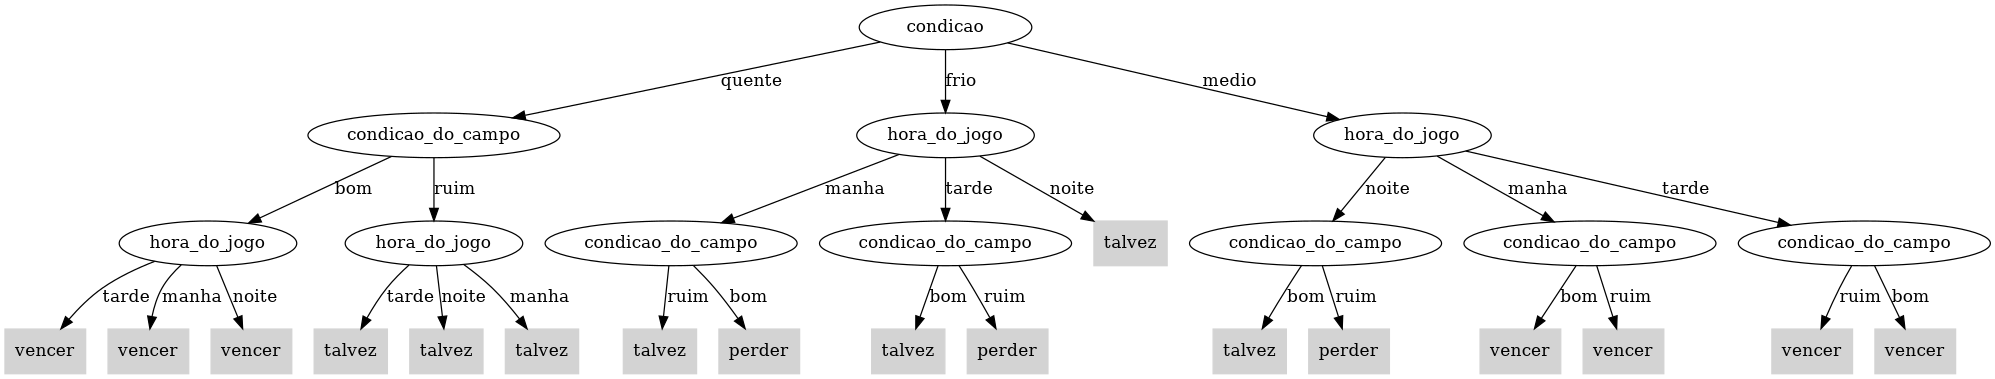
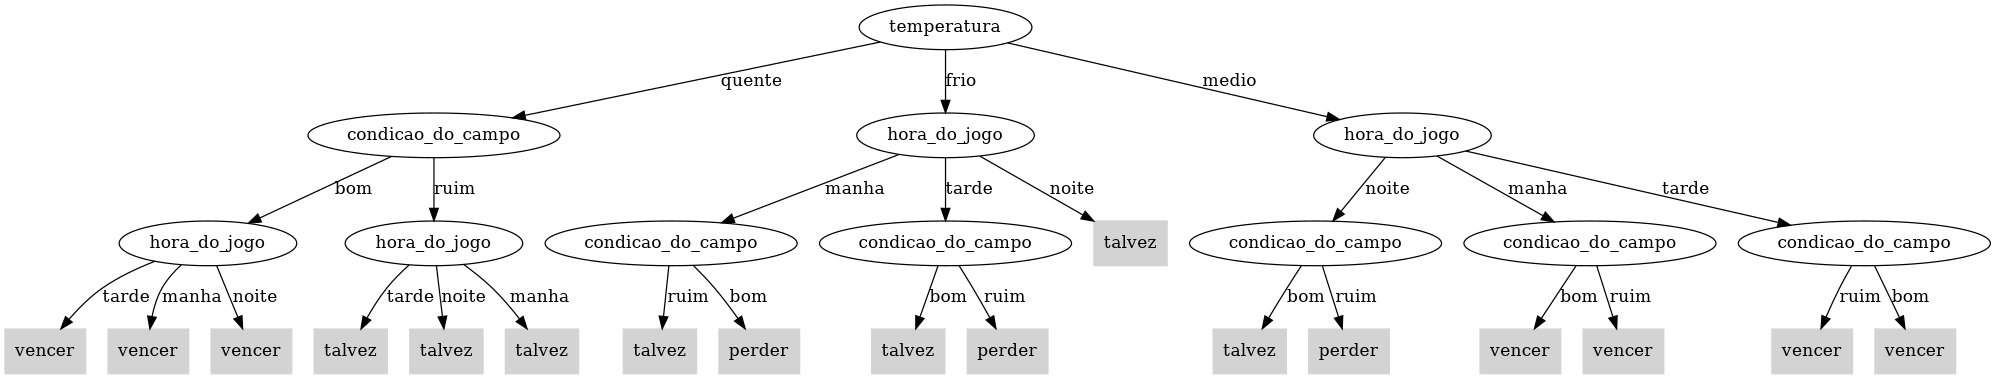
node "condicao": label "condicao" -> "temperatura"
